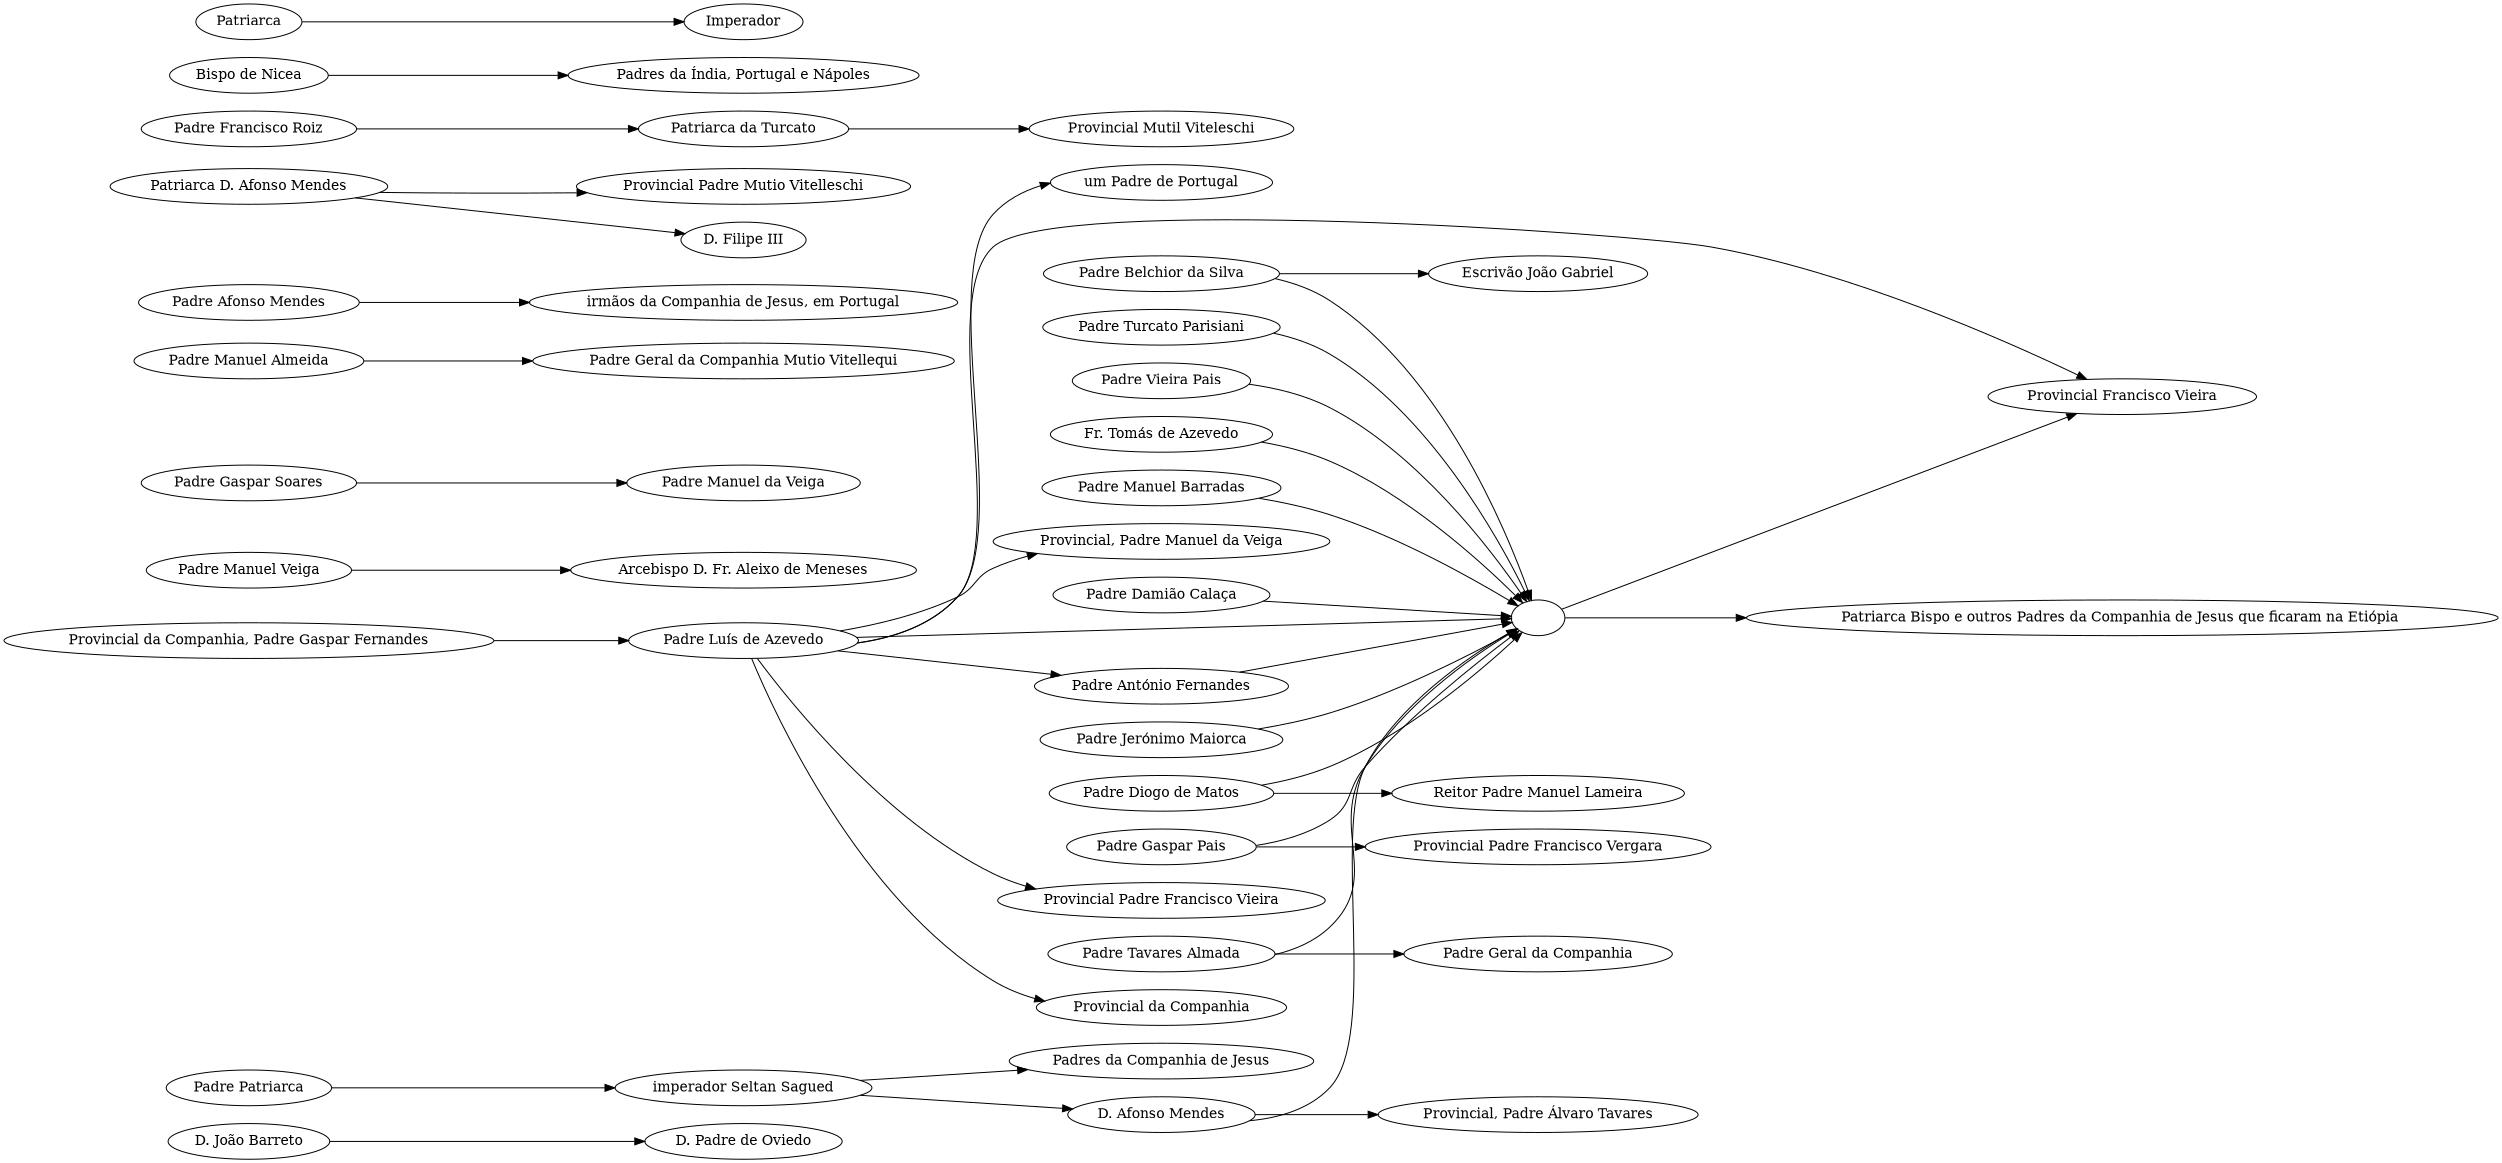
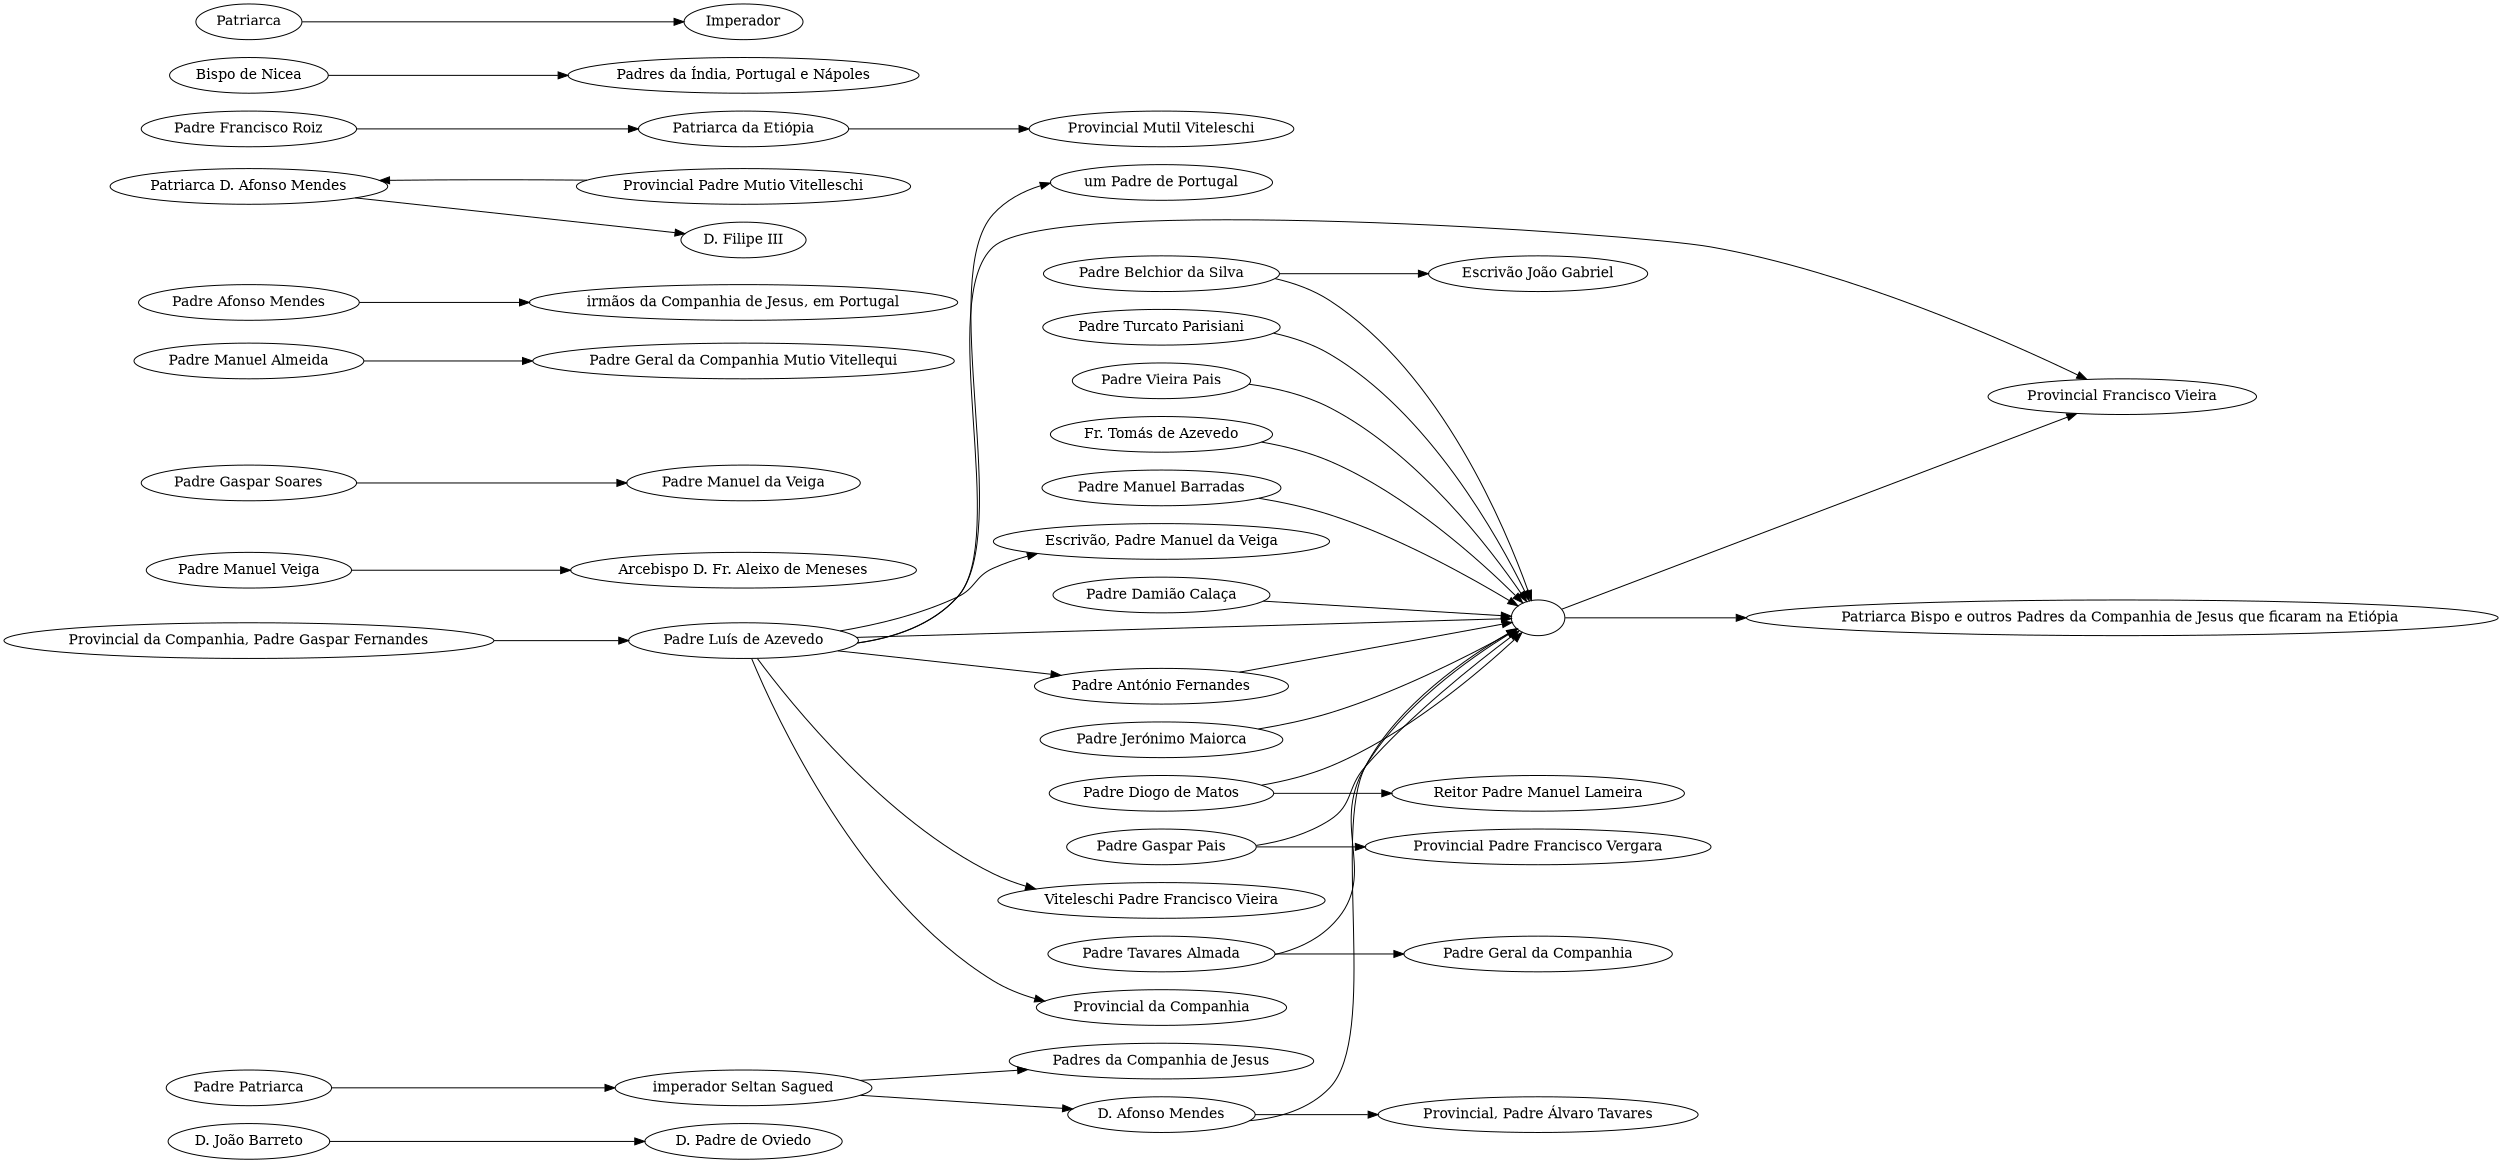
node "Patriarca da Turcato": label "Patriarca da Turcato" -> "Patriarca da Etiópia"
edge "Patriarca D. Afonso Mendes" -> "Provincial Padre Mutio Vitelleschi": reversed
node "Provincial, Padre Manuel da Veiga": label "Provincial, Padre Manuel da Veiga" -> "Escrivão, Padre Manuel da Veiga"
node "Provincial Padre Francisco Vieira": label "Provincial Padre Francisco Vieira" -> "Viteleschi Padre Francisco Vieira"
